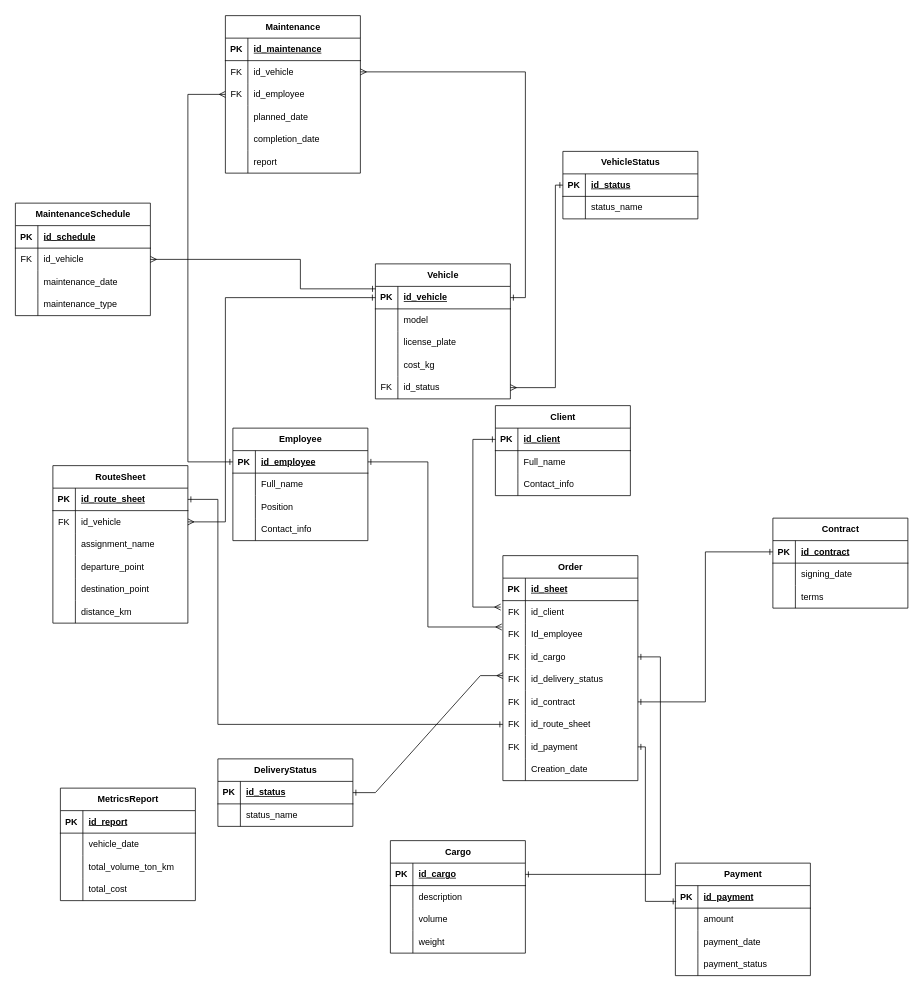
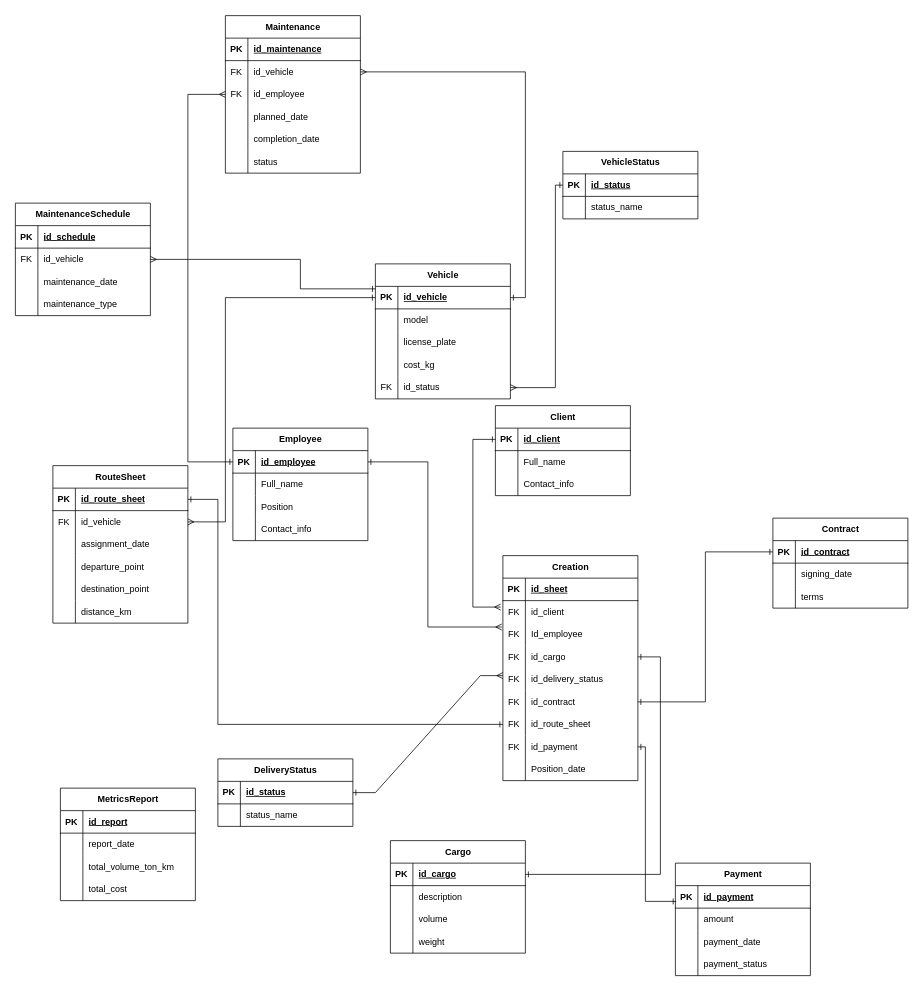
node "report": label "report" -> "status"
node "assignment_name": label "assignment_name" -> "assignment_date"
node "Order": label "Order" -> "Creation"
node "Creation_date": label "Creation_date" -> "Position_date"
node "vehicle_date": label "vehicle_date" -> "report_date"
